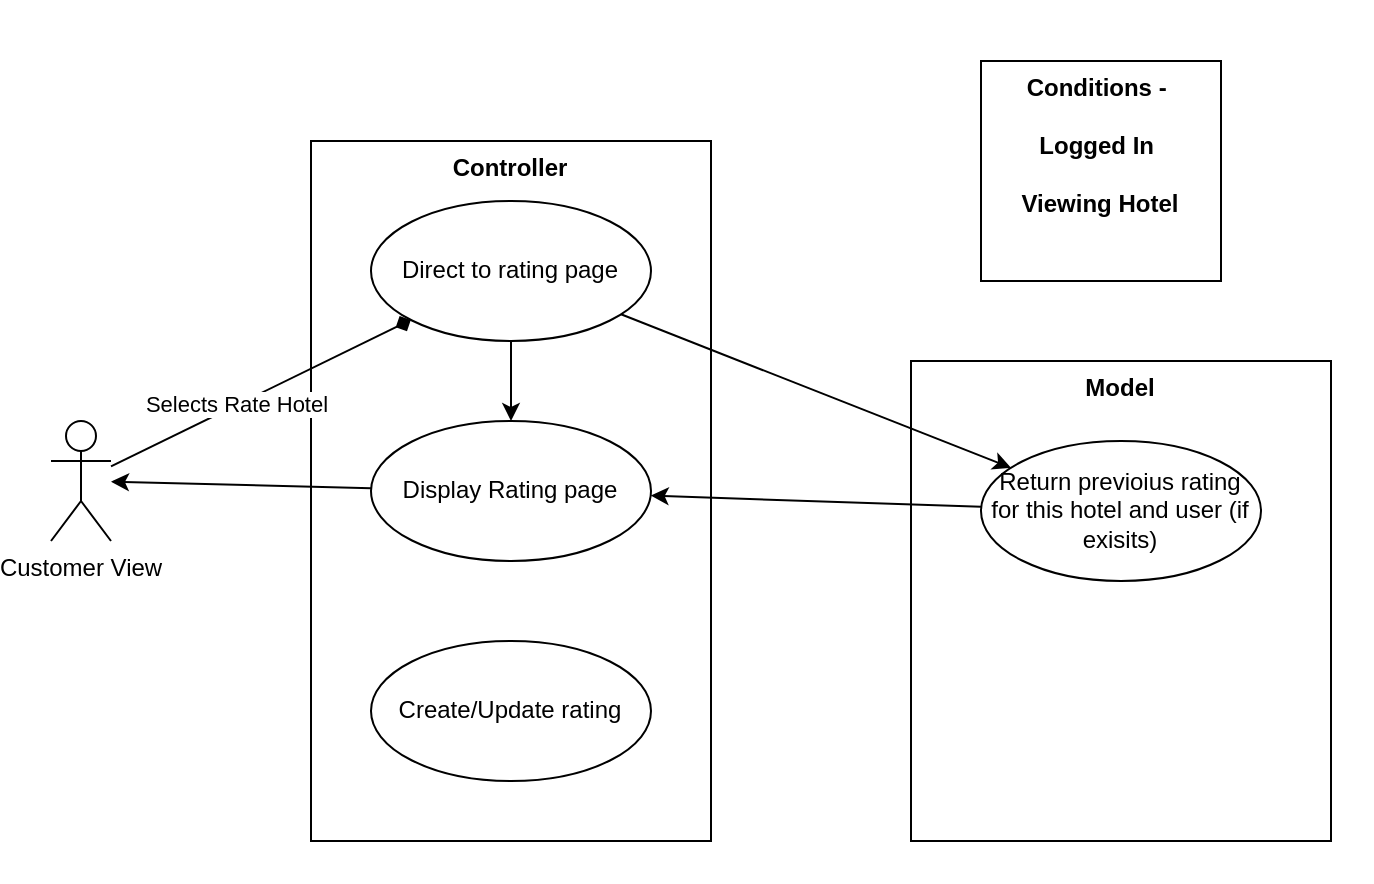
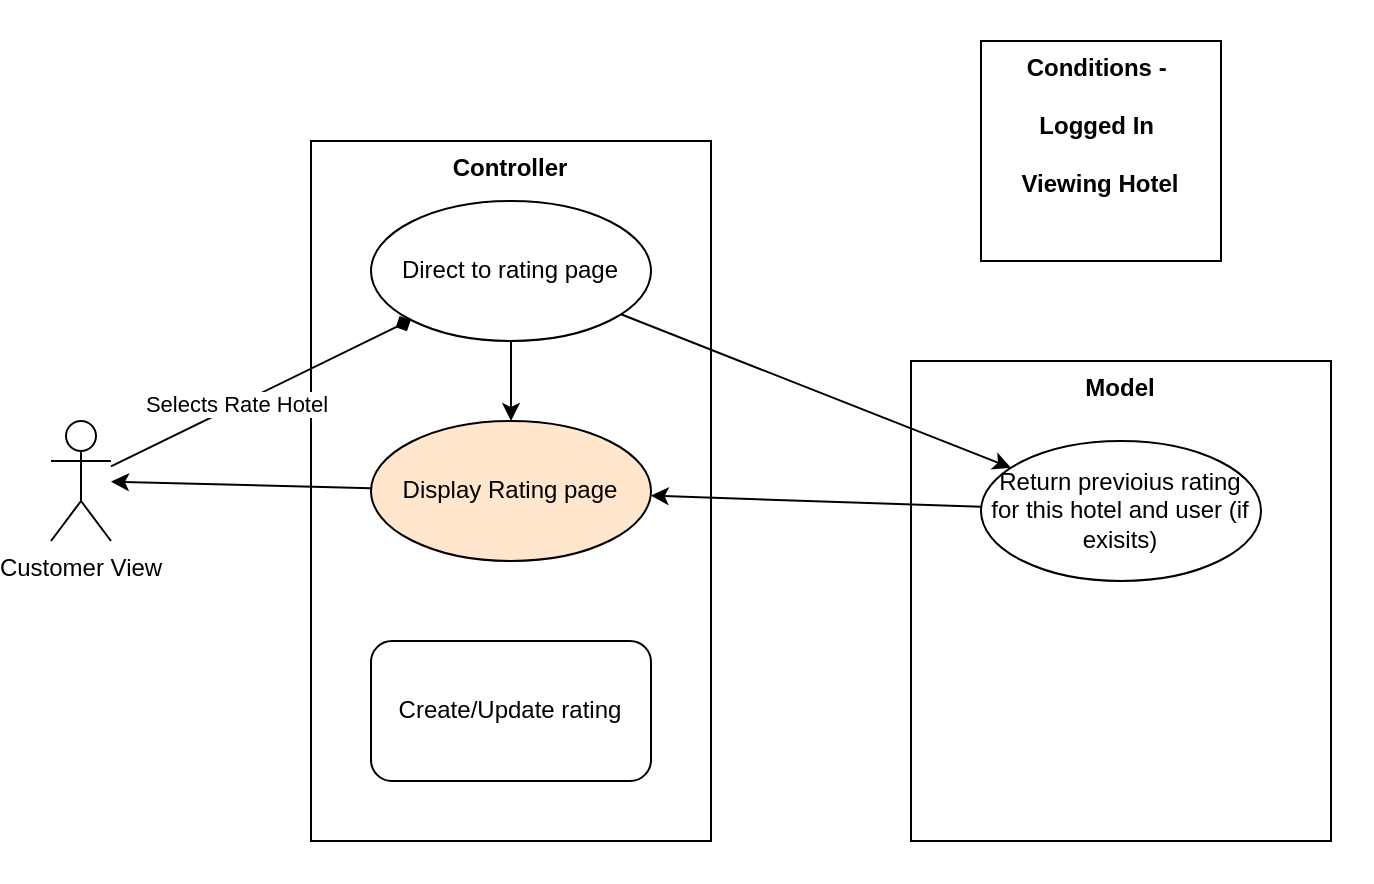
node "Conditions - Logged In Viewing Hotel": moved (1101, 171) -> (1101, 151)
node "Display Rating page": fillcolor #ffffff -> #ffe6cc
node "Create/Update rating": shape ellipse -> rounded rectangle
